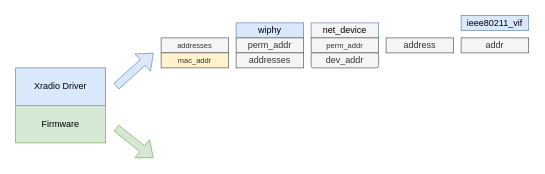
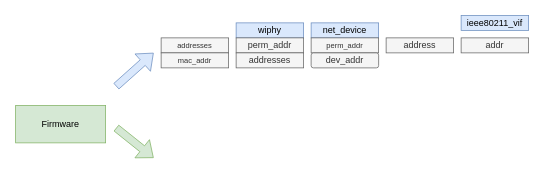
node "net_device": fillcolor #f5f5f5 -> #dae8fc
node "mac_addr": fillcolor #fff2cc -> #f5f5f5
node "Xradio Driver": removed
